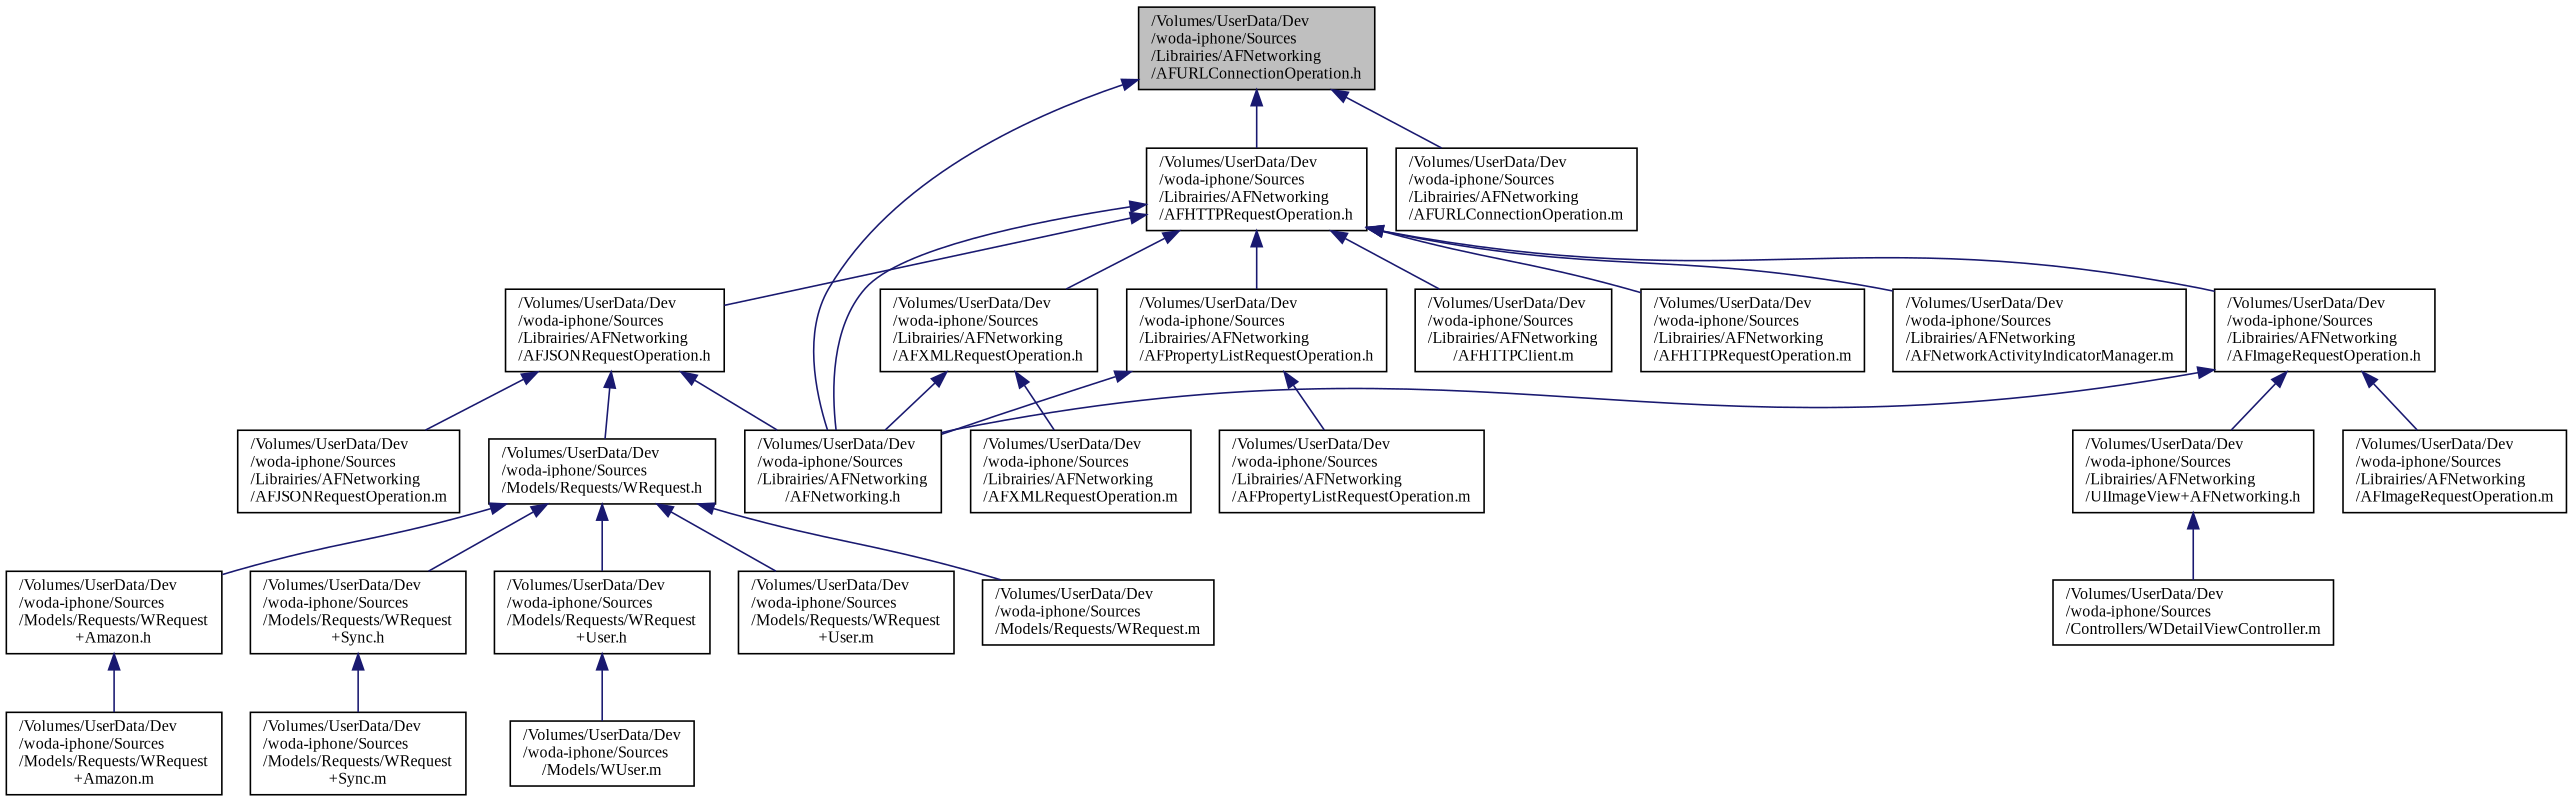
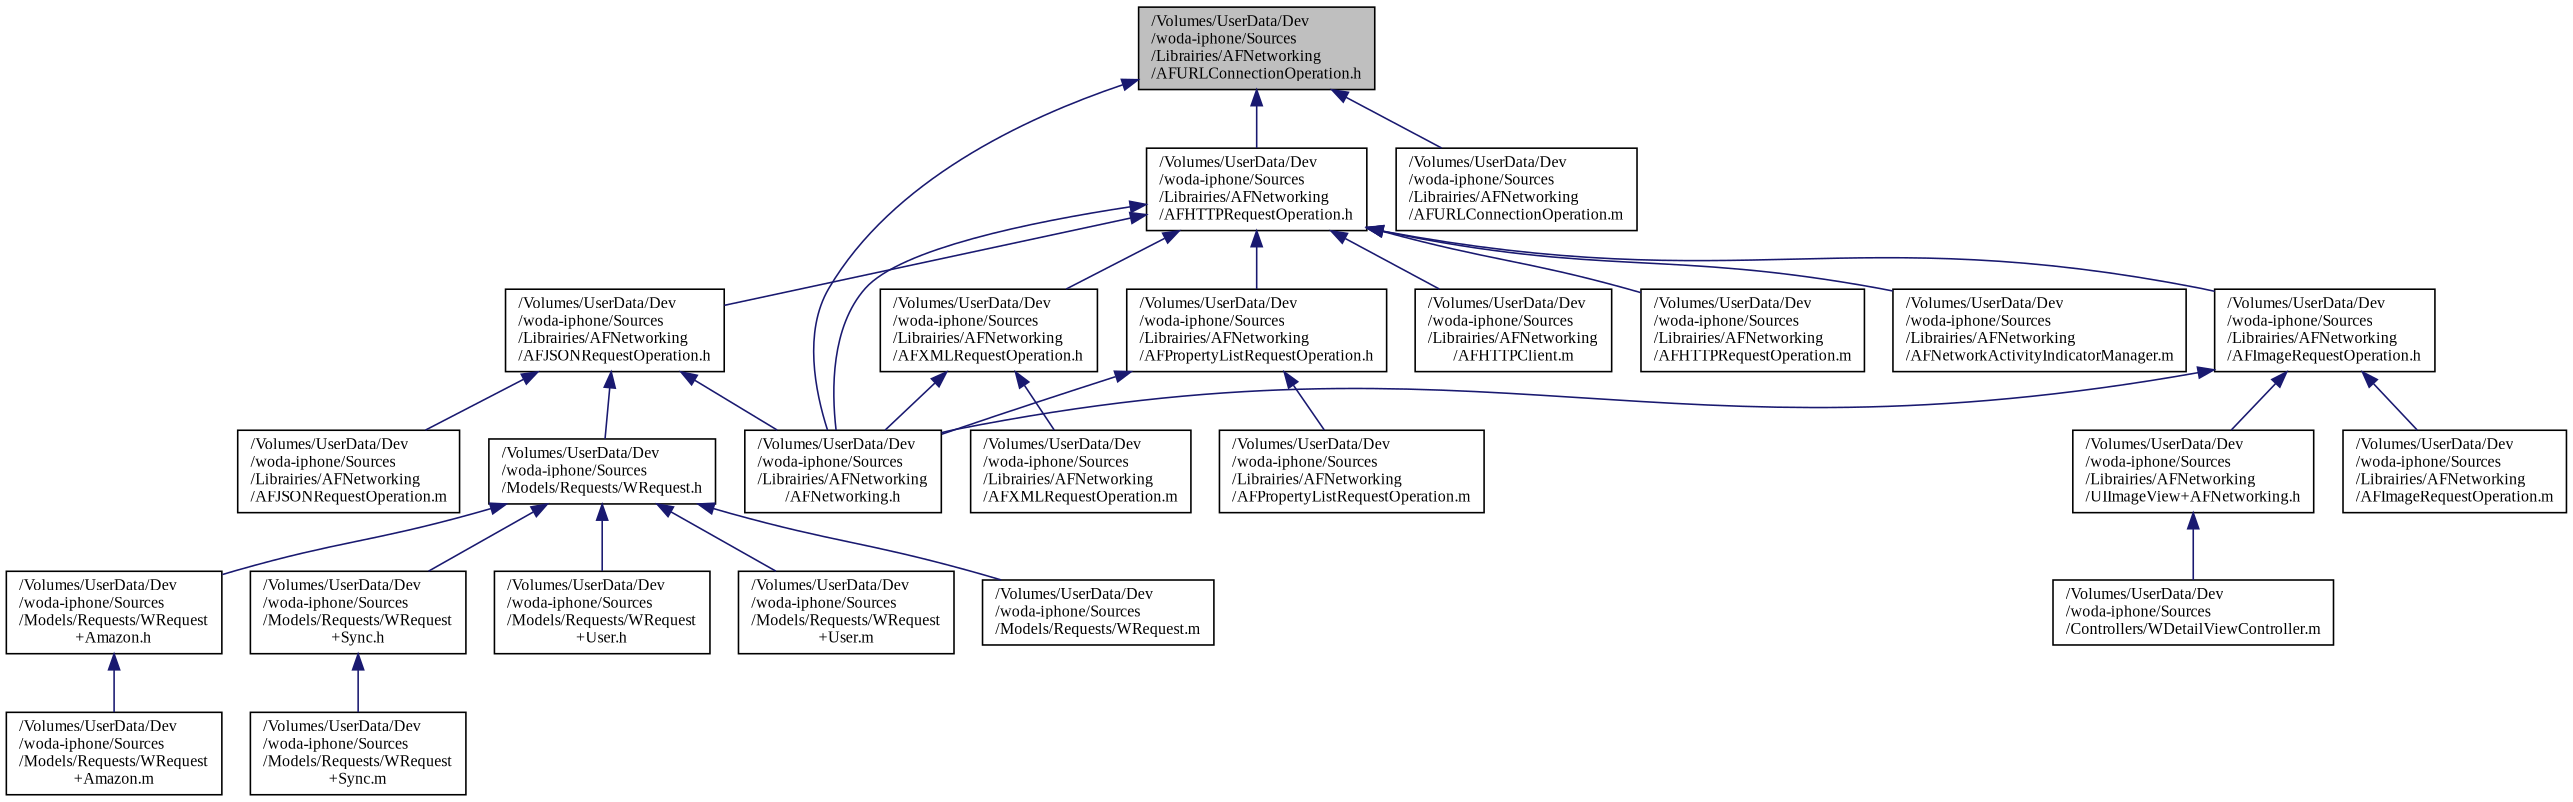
node "/Volumes/UserData/Dev /woda-iphone/Sources /Models/WUser.m": removed
